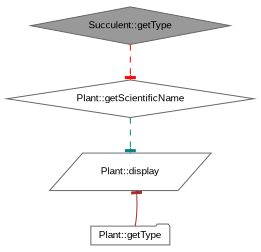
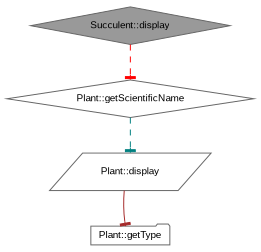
node "Succulent::getType": label "Succulent::getType" -> "Succulent::display"
edge "Plant::getType" -> "Plant::display": reversed
